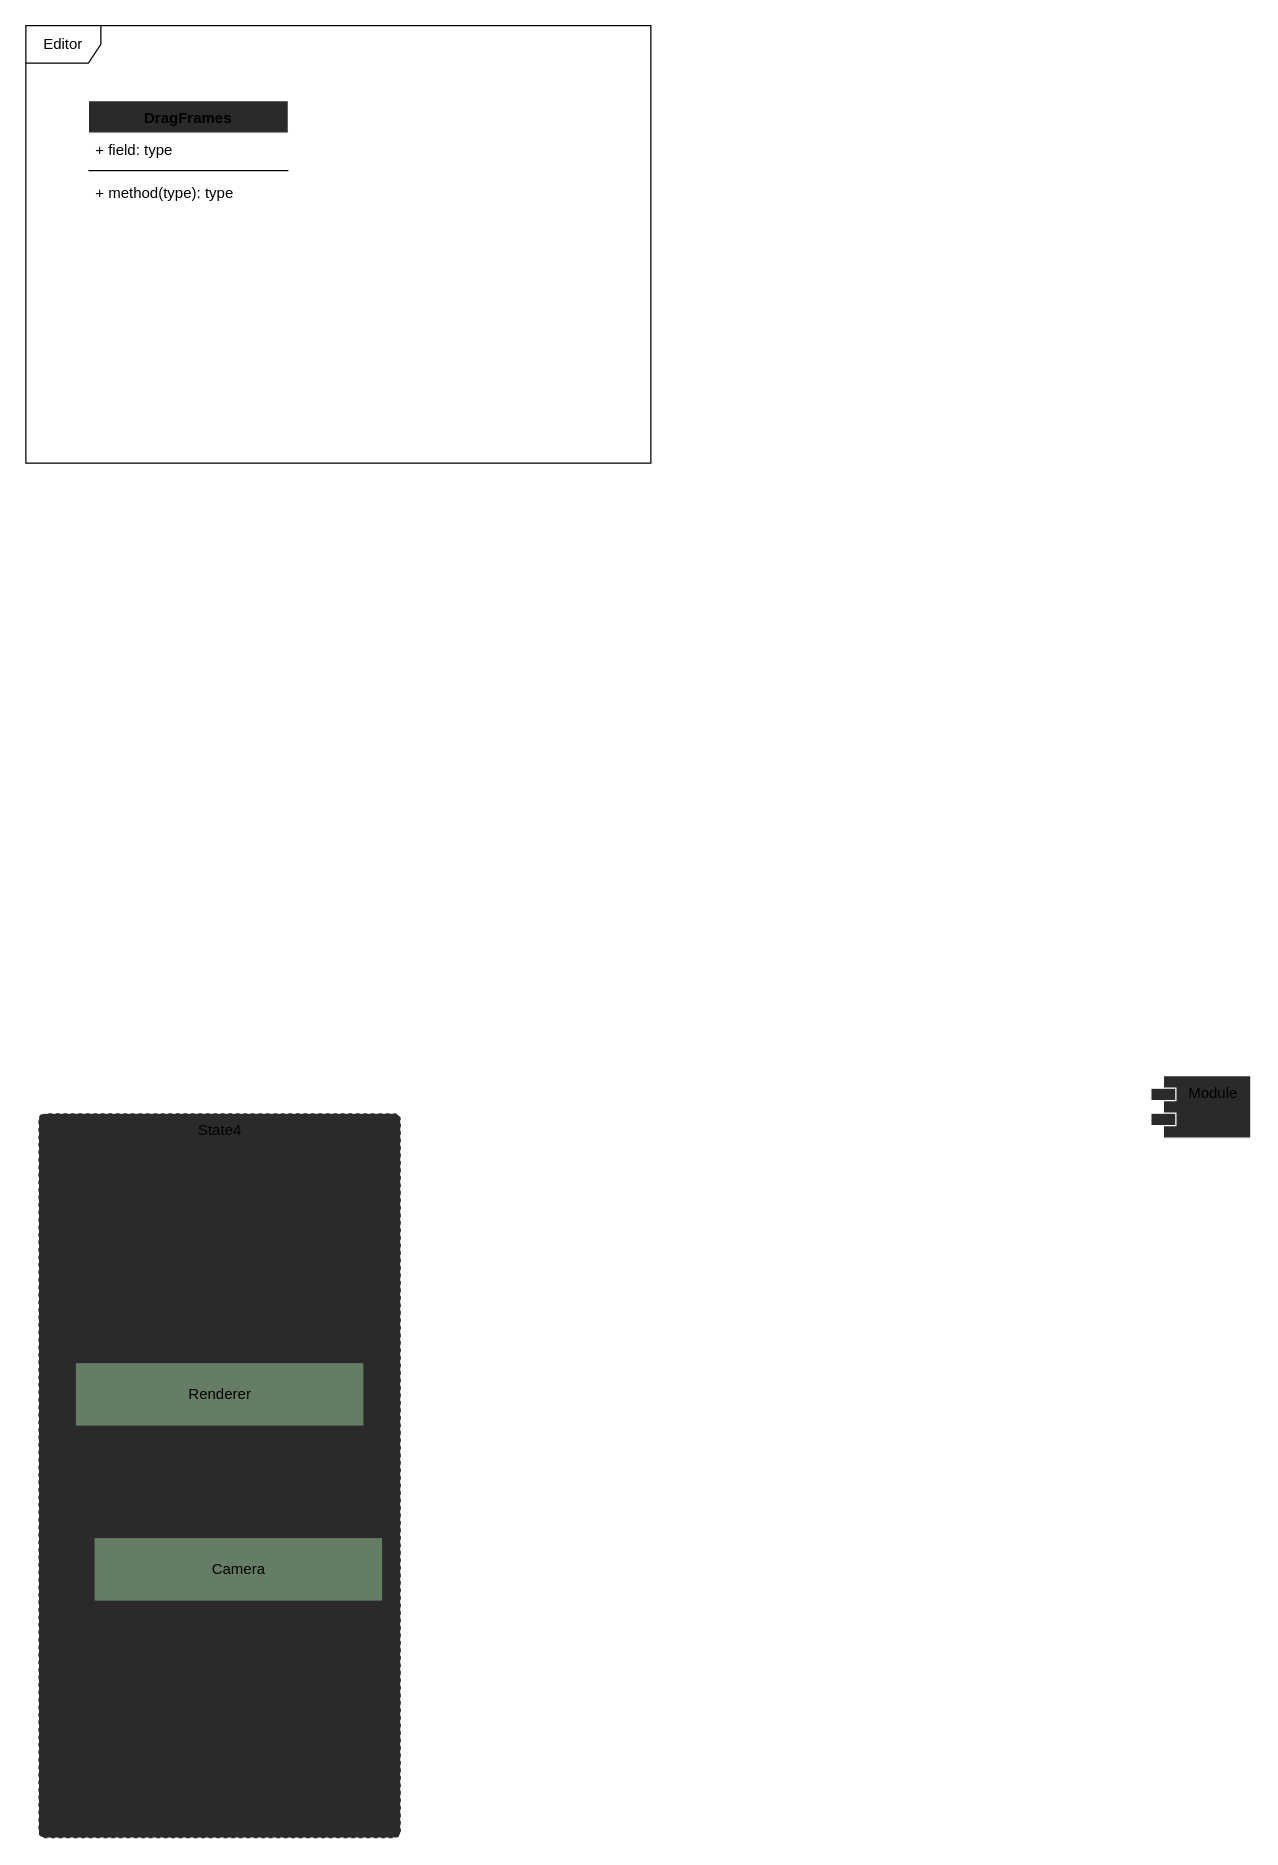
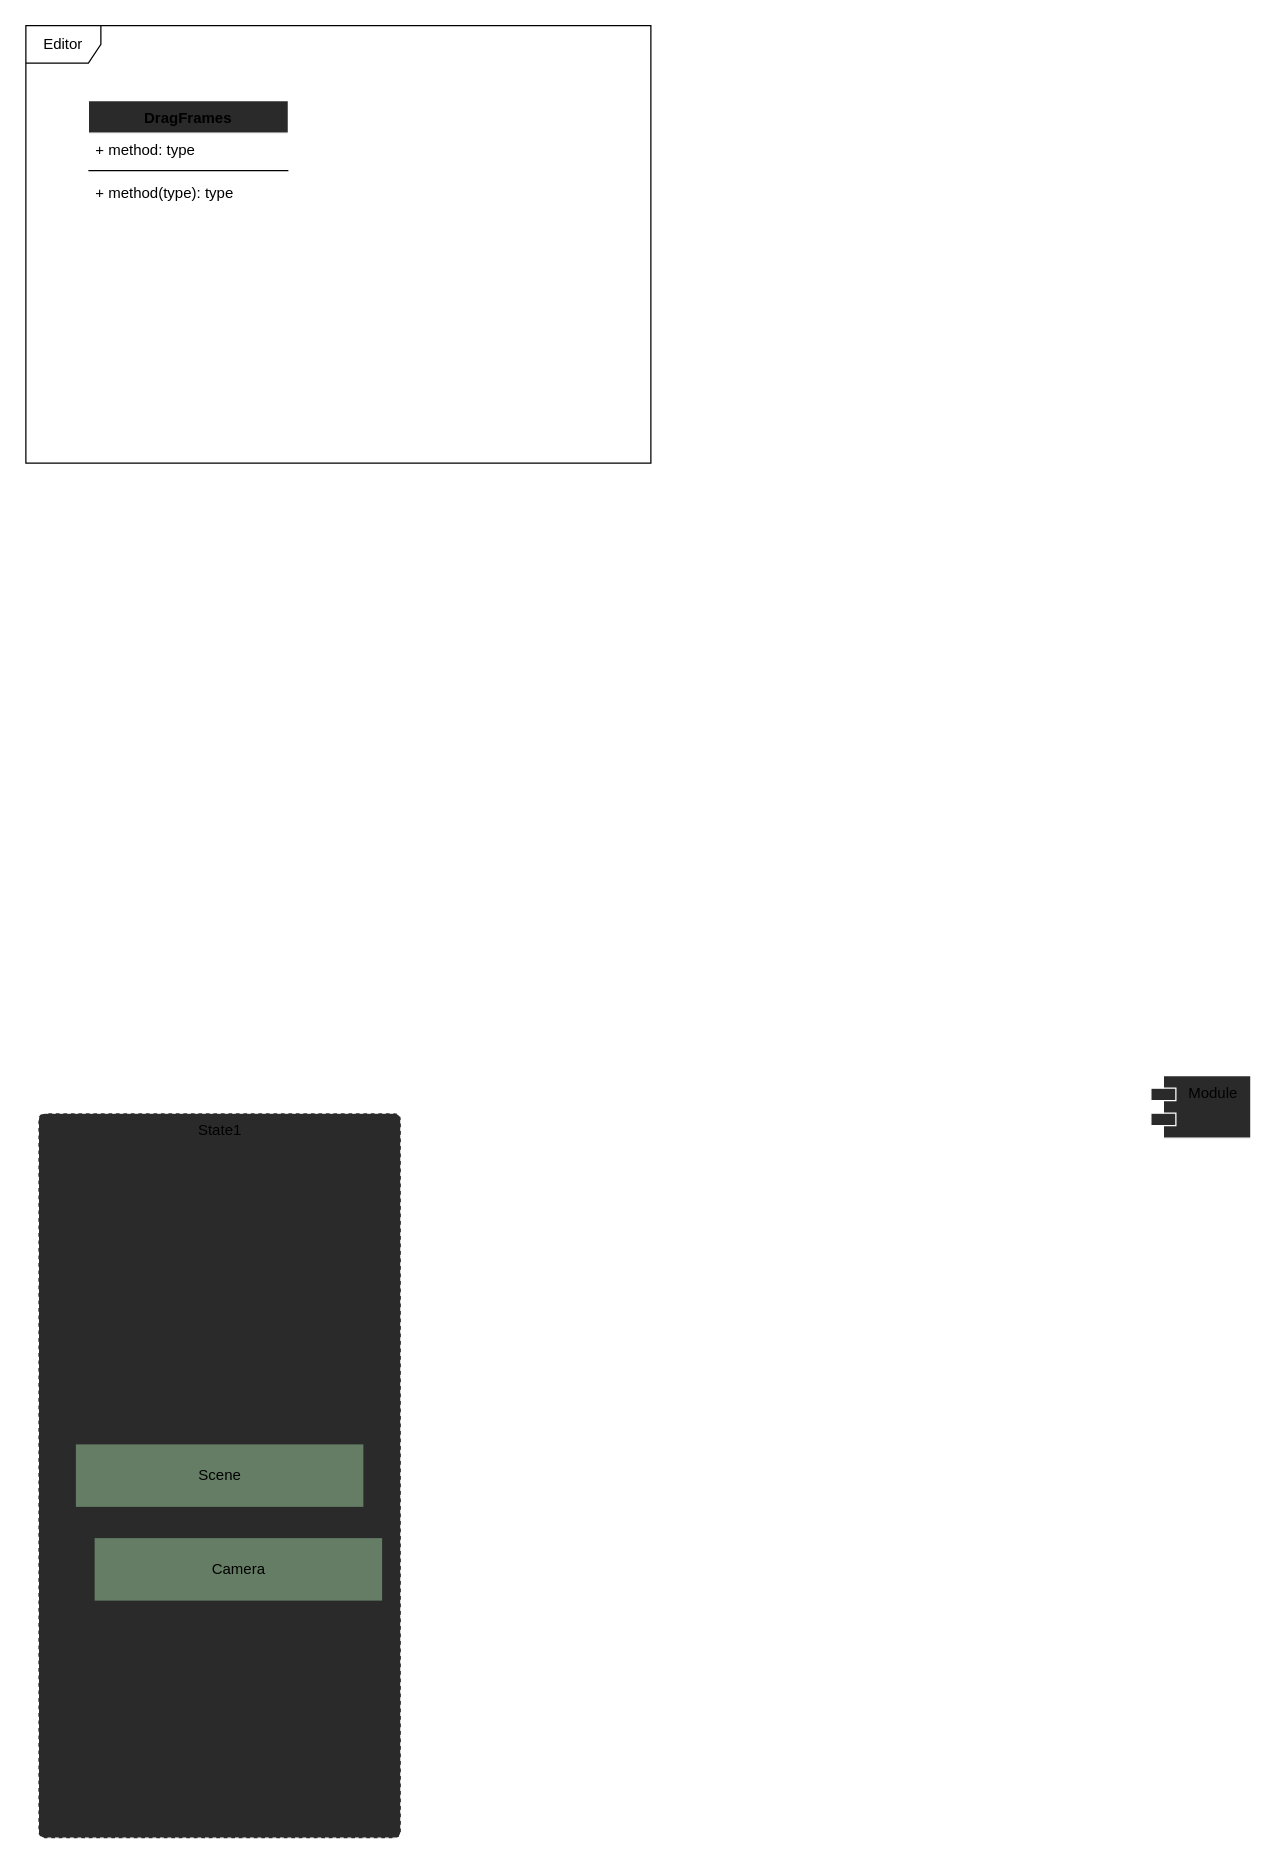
node "+ field: type": label "+ field: type" -> "+ method: type"
node "State4": label "State4" -> "State1"
node "Renderer": removed
node "Scene": added
